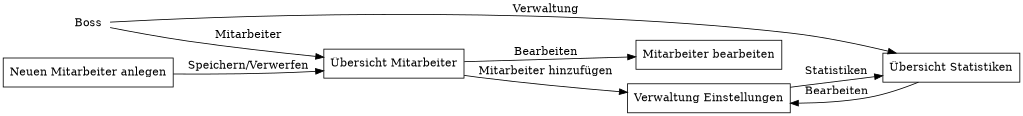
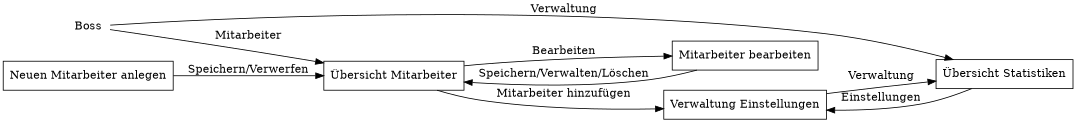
edge "Verwaltung Einstellungen" -> "Übersicht Statistiken": label "Statistiken" -> "Verwaltung"
edge "Mitarbeiter bearbeiten" -> "Übersicht Mitarbeiter": added, label "Speichern/Verwalten/Löschen"
edge "Übersicht Statistiken" -> "Verwaltung Einstellungen": label "Bearbeiten" -> "Einstellungen"
